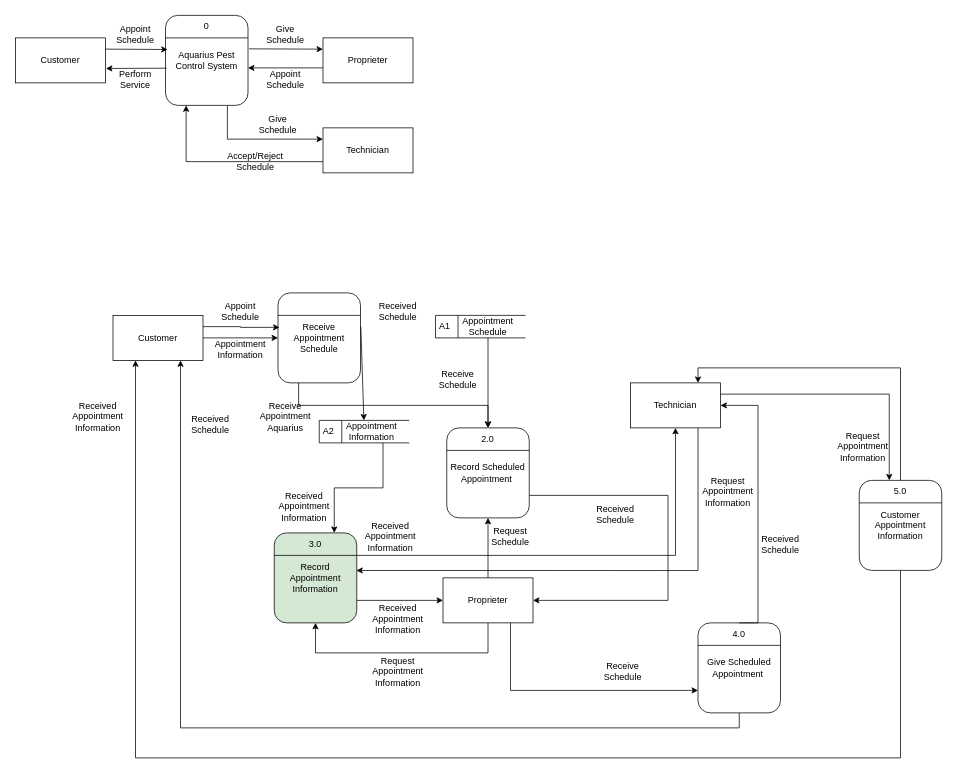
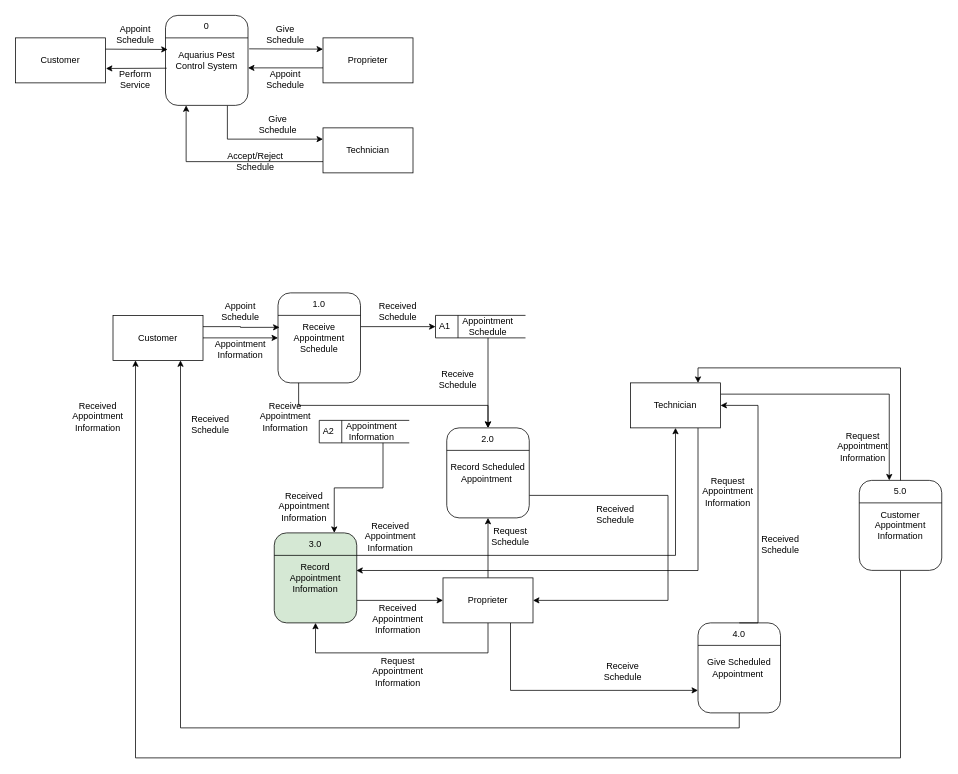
node "1.0": added
edge "Receive Appointment Schedule" -> "A2": now "Receive Appointment Schedule" -> "A1"
node "Receive Appointment Aquarius": label "Receive Appointment Aquarius" -> "Receive Appointment Information"
